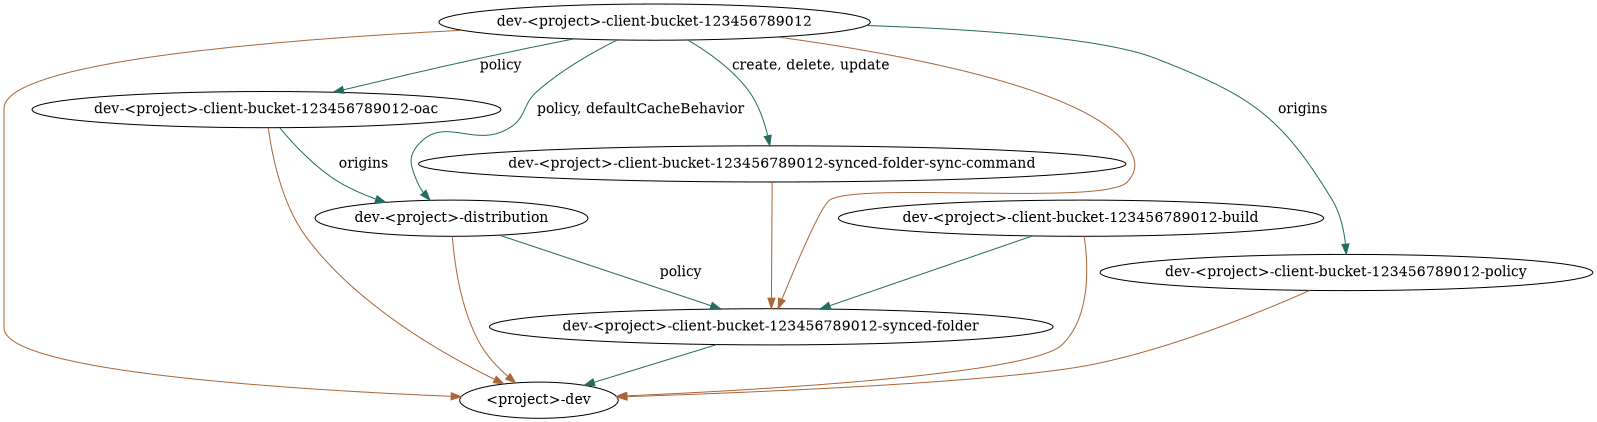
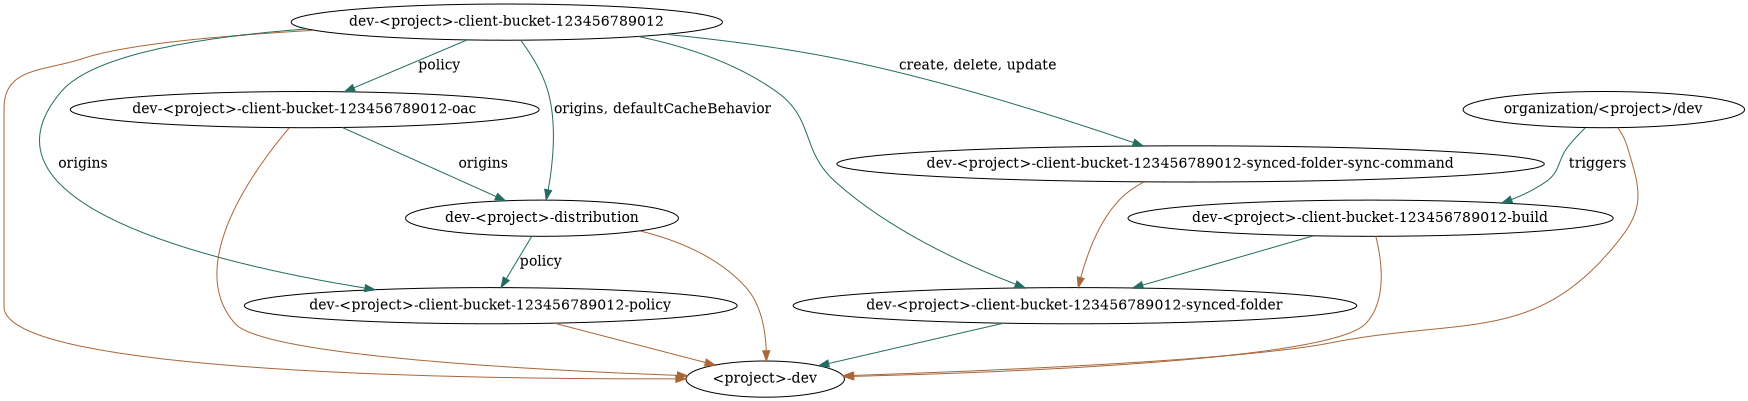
edge "dev-<project>-client-bucket-123456789012" -> "dev-<project>-distribution": label "policy, defaultCacheBehavior" -> "origins, defaultCacheBehavior"
node "organization/<project>/dev": added
edge "dev-<project>-client-bucket-123456789012" -> "dev-<project>-client-bucket-123456789012-synced-folder": color #aa6639 -> #246c60
edge "dev-<project>-distribution" -> "dev-<project>-client-bucket-123456789012-synced-folder": now "dev-<project>-distribution" -> "dev-<project>-client-bucket-123456789012-policy"
